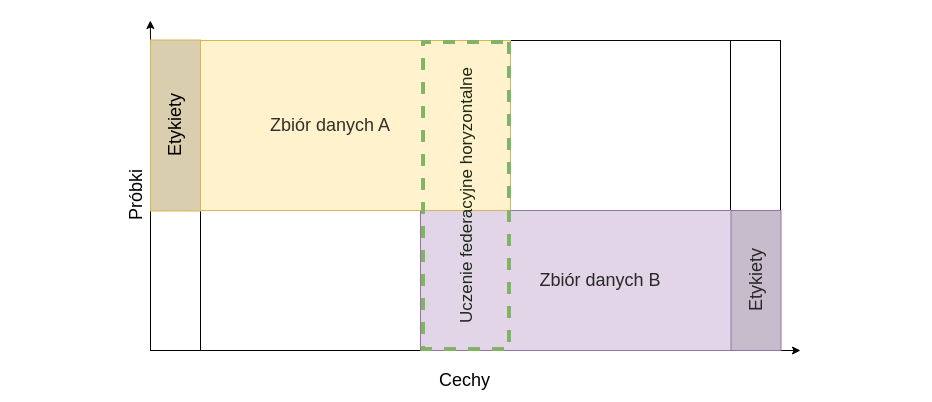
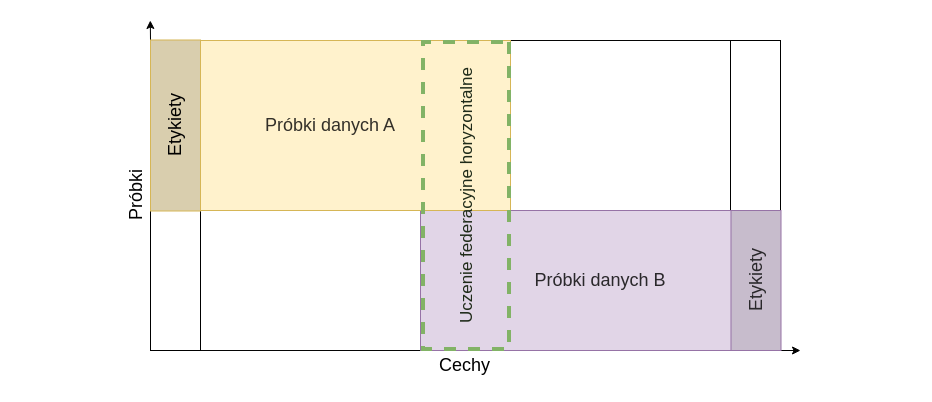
node "Zbiór danych A": label "Zbiór danych A" -> "Próbki danych A"
node "Zbiór danych B": label "Zbiór danych B" -> "Próbki danych B"
node "Cechy": moved (465, 381) -> (465, 366)
